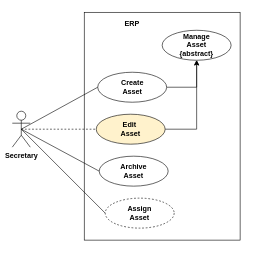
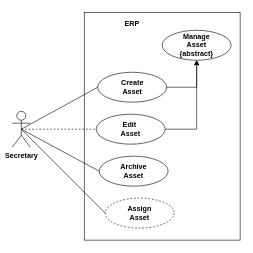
node "Edit Asset": fillcolor #fff2cc -> #ffffff
